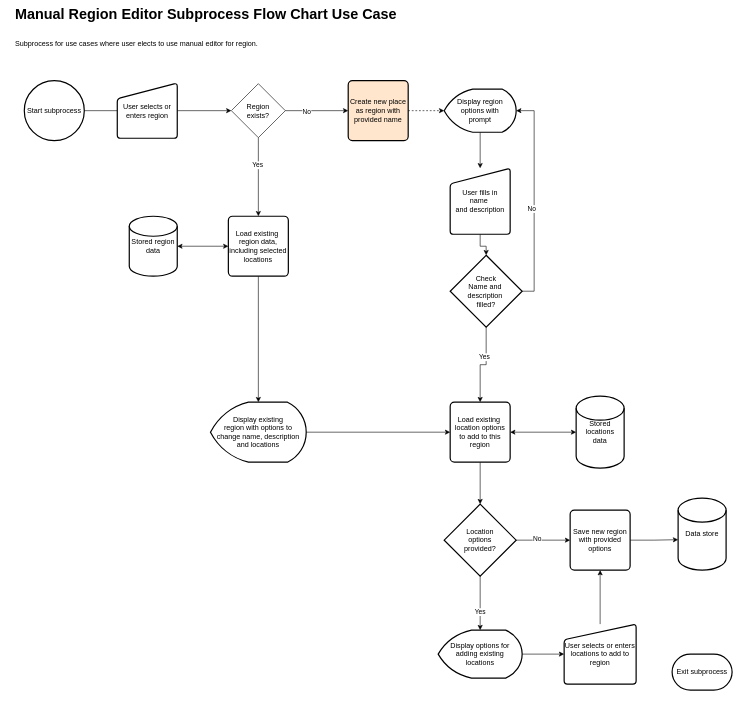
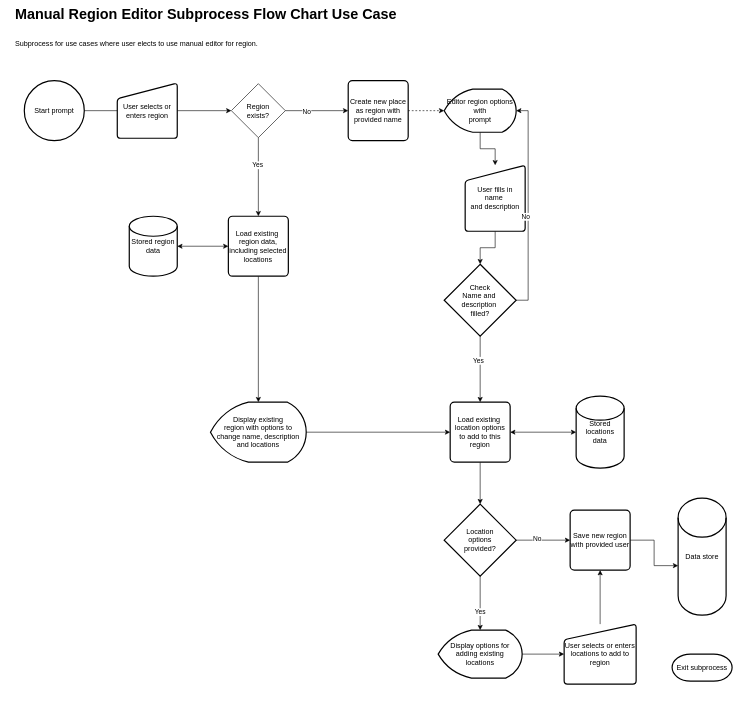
node "Start subprocess": label "Start subprocess" -> "Start prompt"
node "Create new place as region with provided name": fillcolor #ffe6cc -> #ffffff
node "Display region options with prompt": label "Display region options with prompt" -> "Editor region options with prompt"
node "User fills in name and description": moved (480, 201) -> (495, 198)
node "Check Name and description filled?": moved (486, 291) -> (480, 300)
node "Data store": size 48x72 -> 48x117
node "Save new region with provided options": label "Save new region with provided options" -> "Save new region with provided user"
node "Exit subprocess": size 60x36 -> 60x27
